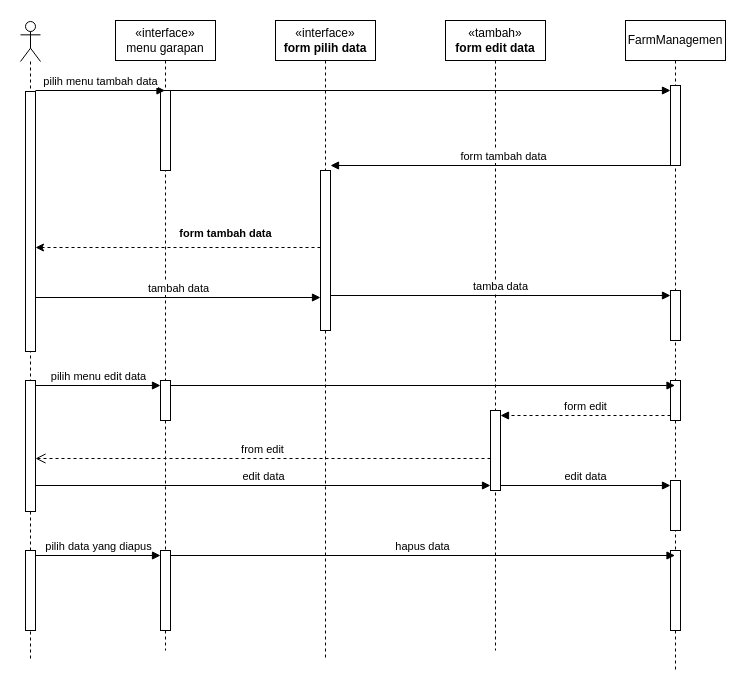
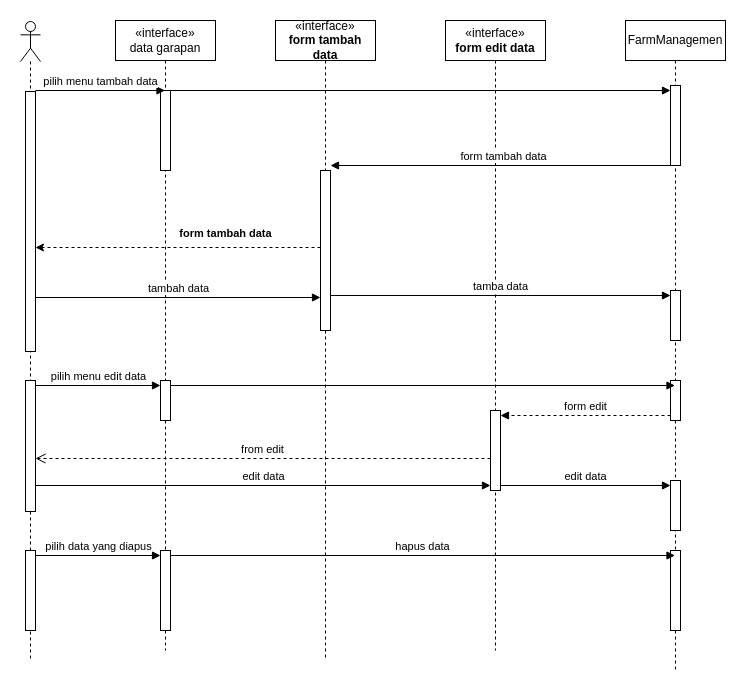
node "«interface» menu garapan": label "«interface» menu garapan" -> "«interface» data garapan"
node "«interface» form pilih data": label "«interface» form pilih data" -> "«interface» form tambah data"
node "«tambah» form edit data": label "«tambah» form edit data" -> "«interface» form edit data"
